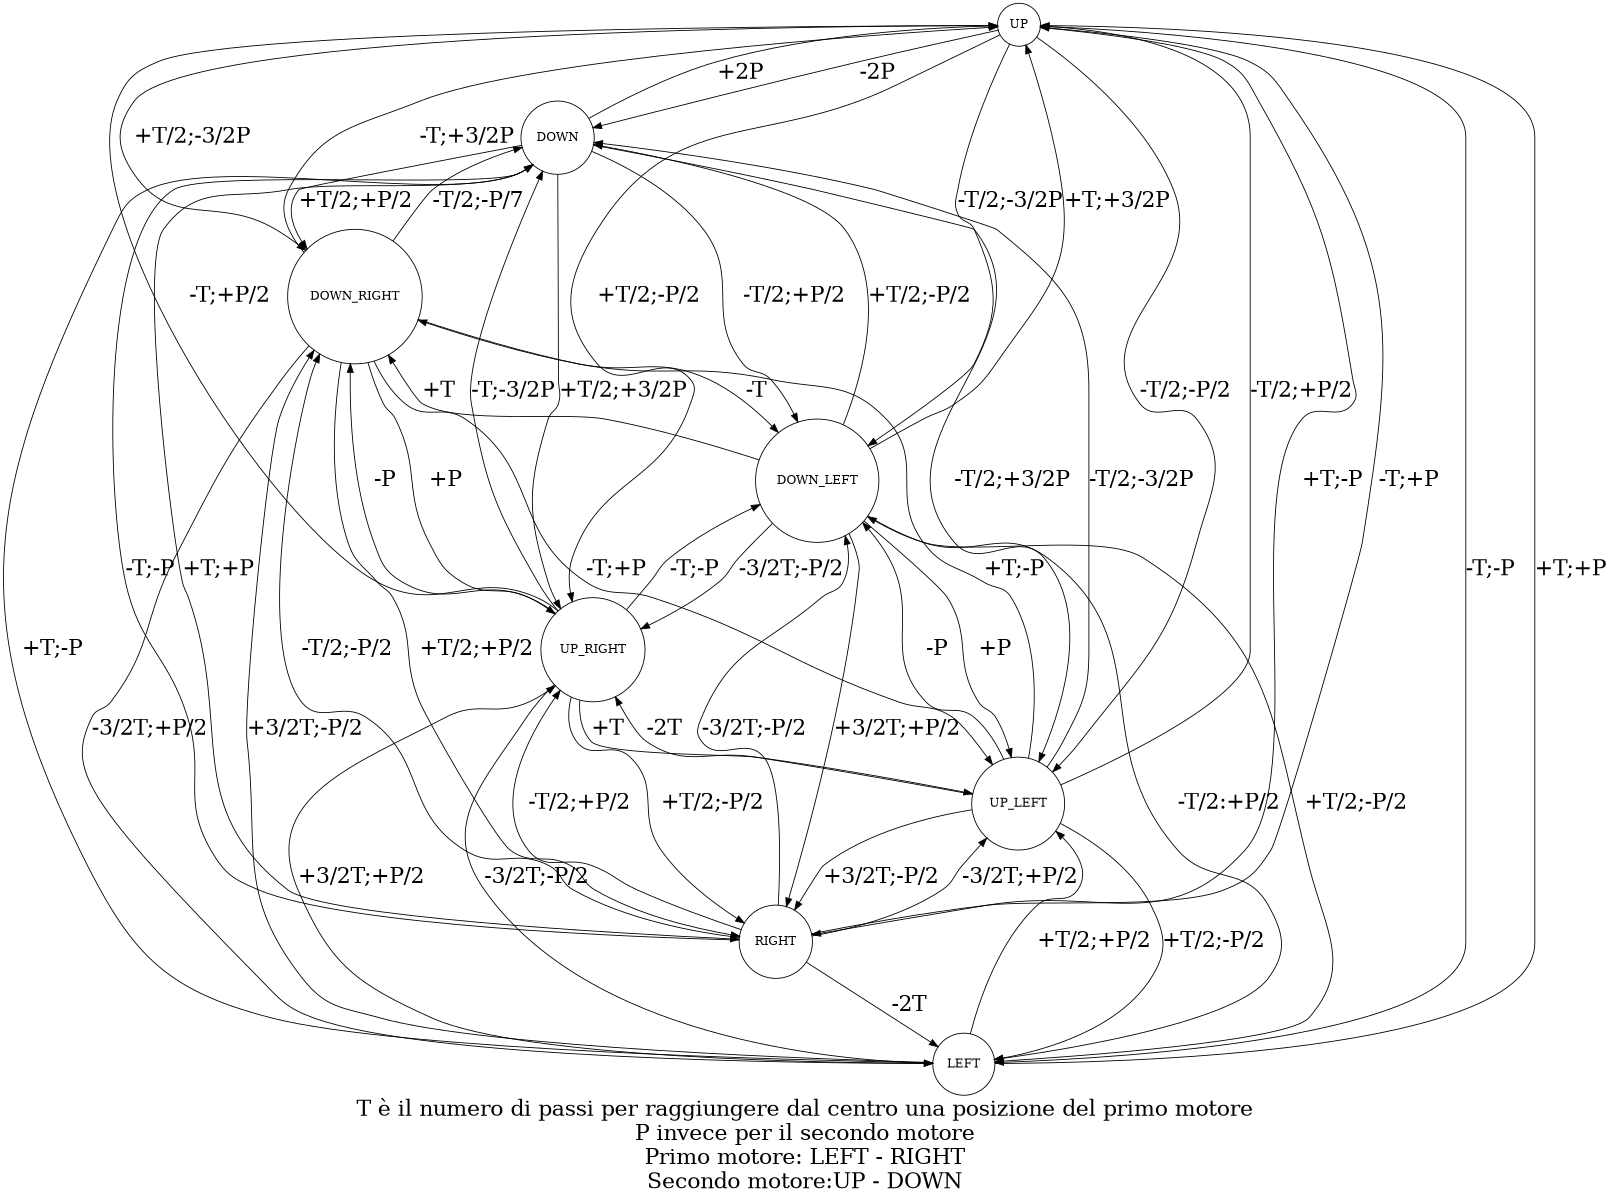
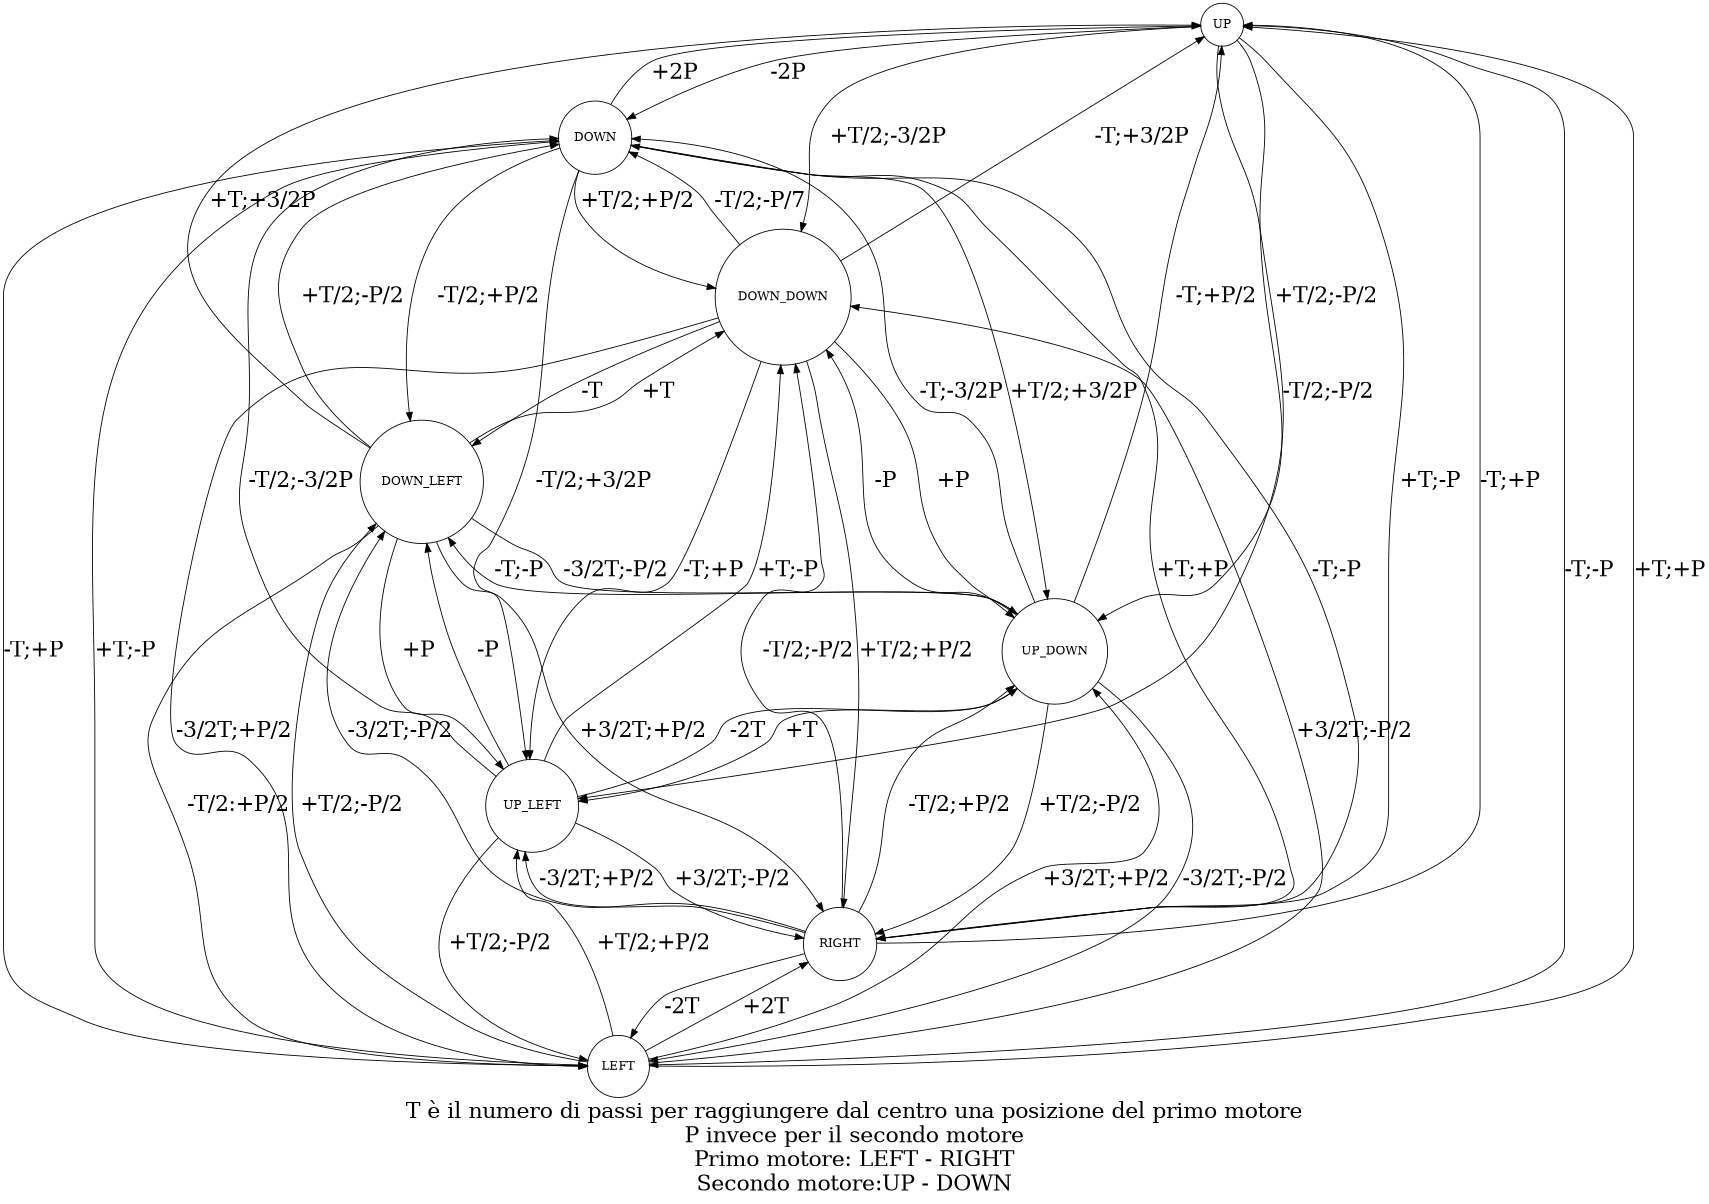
edge "UP" -> "DOWN_LEFT": removed, label "-T/2;-3/2P"
node "DOWN_RIGHT": label "DOWN_RIGHT" -> "DOWN_DOWN"
edge "UP_LEFT" -> "UP": removed, label "-T/2;+P/2"
edge "DOWN" -> "LEFT": added, label "-T;+P"
node "UP_RIGHT": label "UP_RIGHT" -> "UP_DOWN"
edge "LEFT" -> "RIGHT": added, label "+2T"
